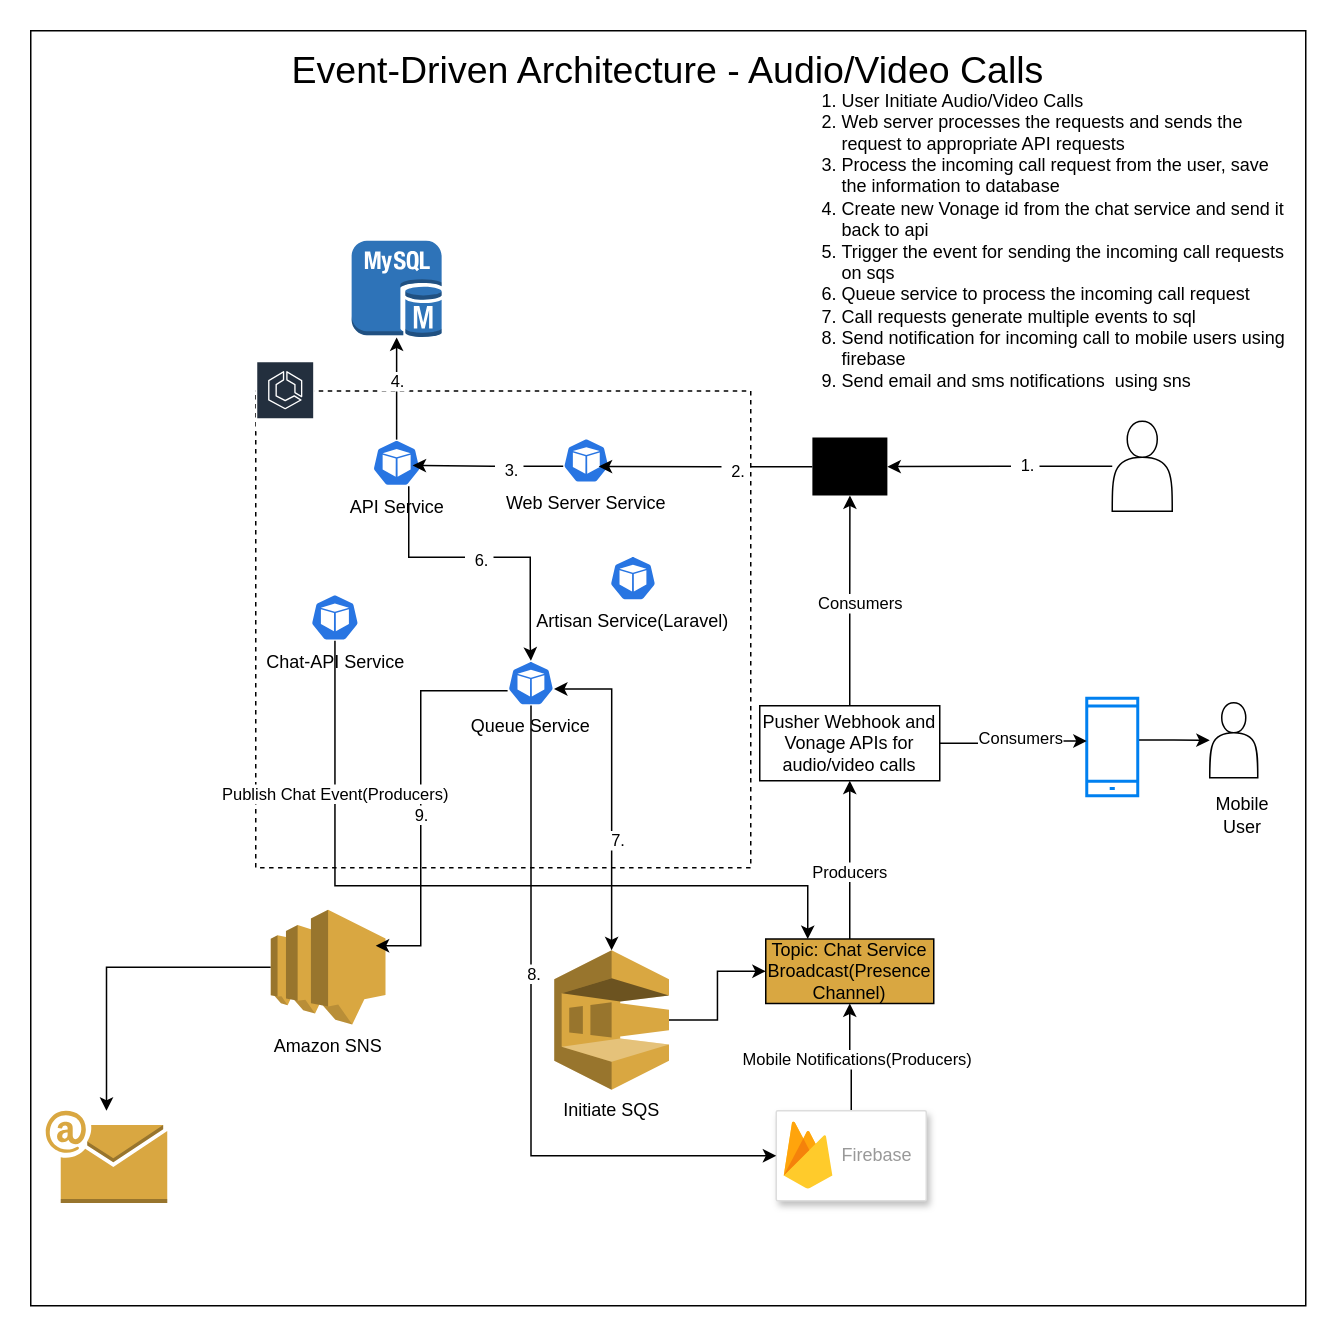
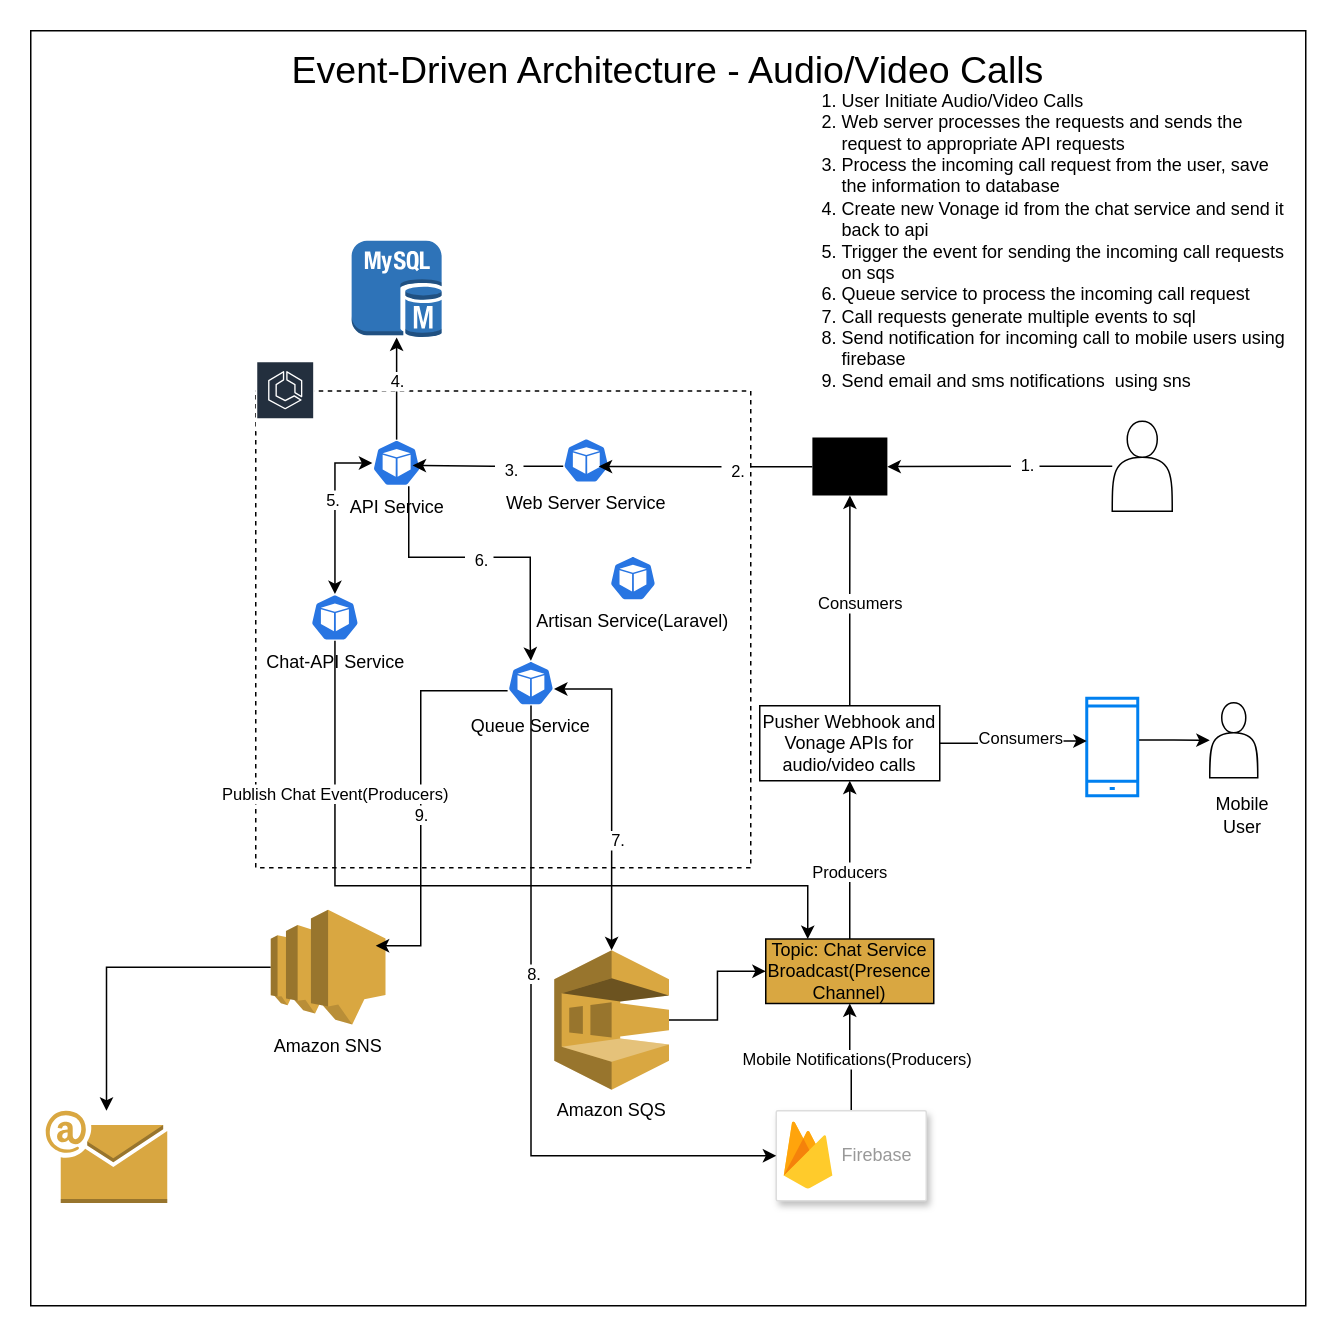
edge "API Service" -- "Chat-API Service": added, label "5."
node "Initiate SQS": label "Initiate SQS" -> "Amazon SQS"
